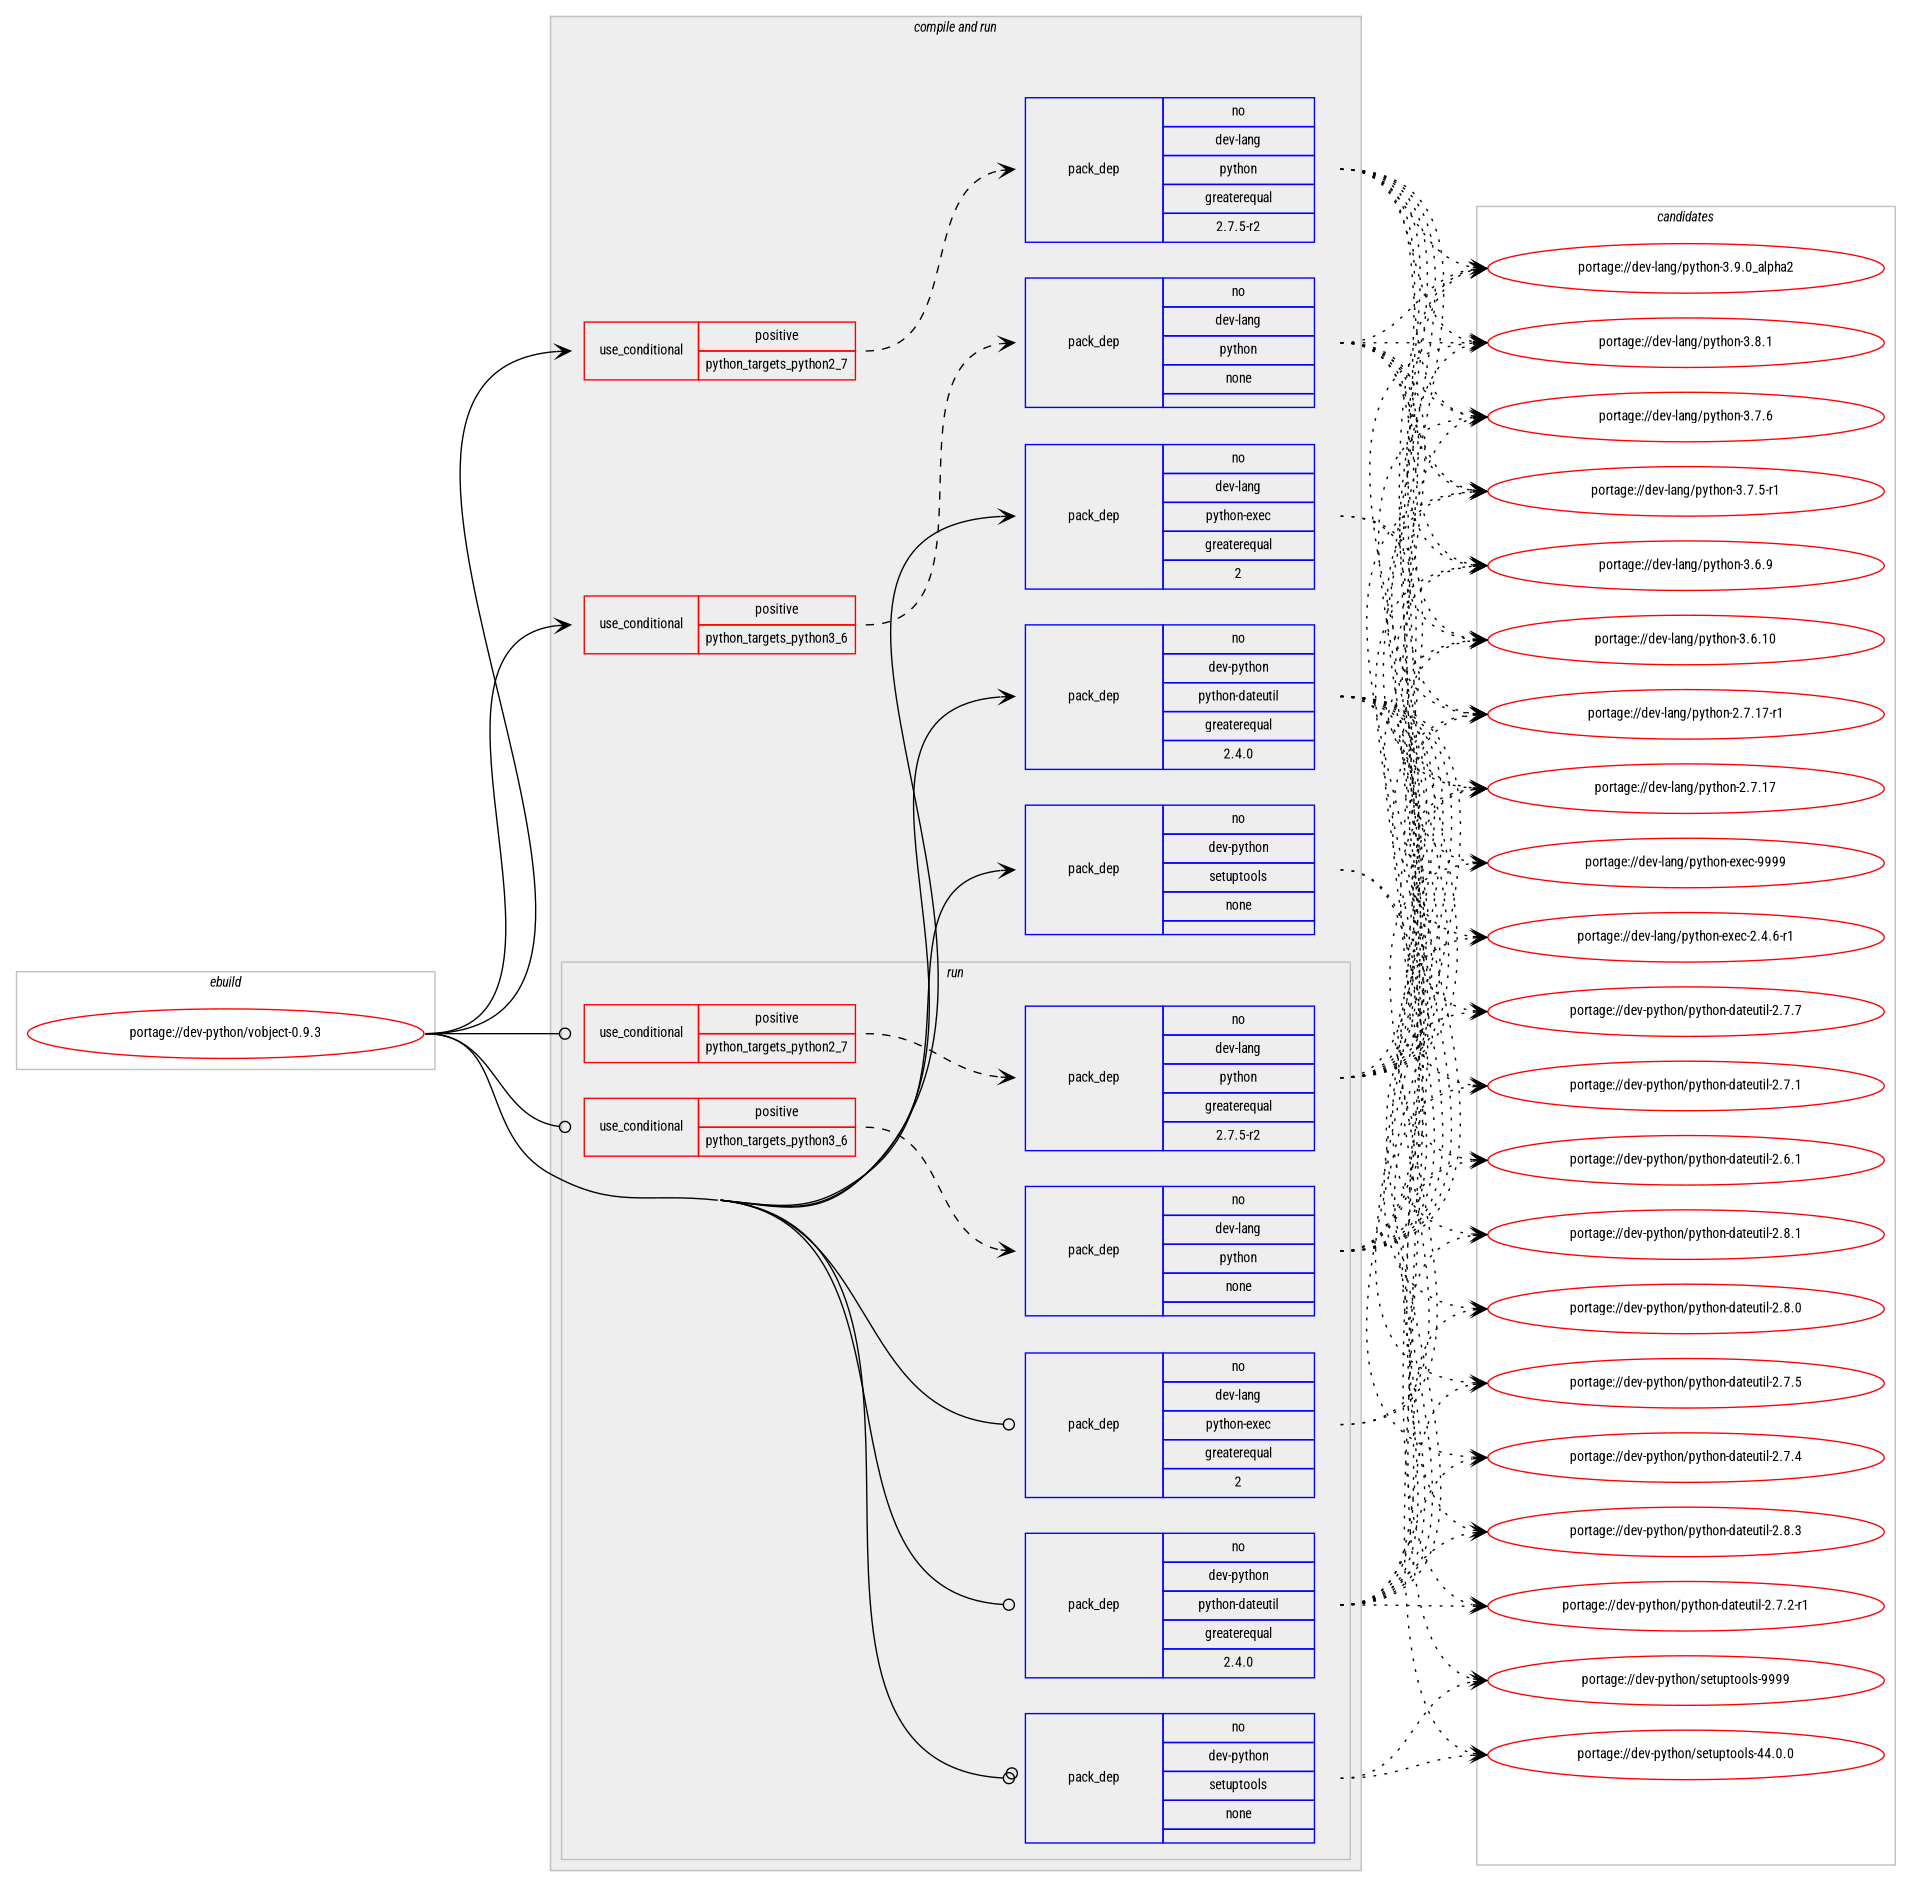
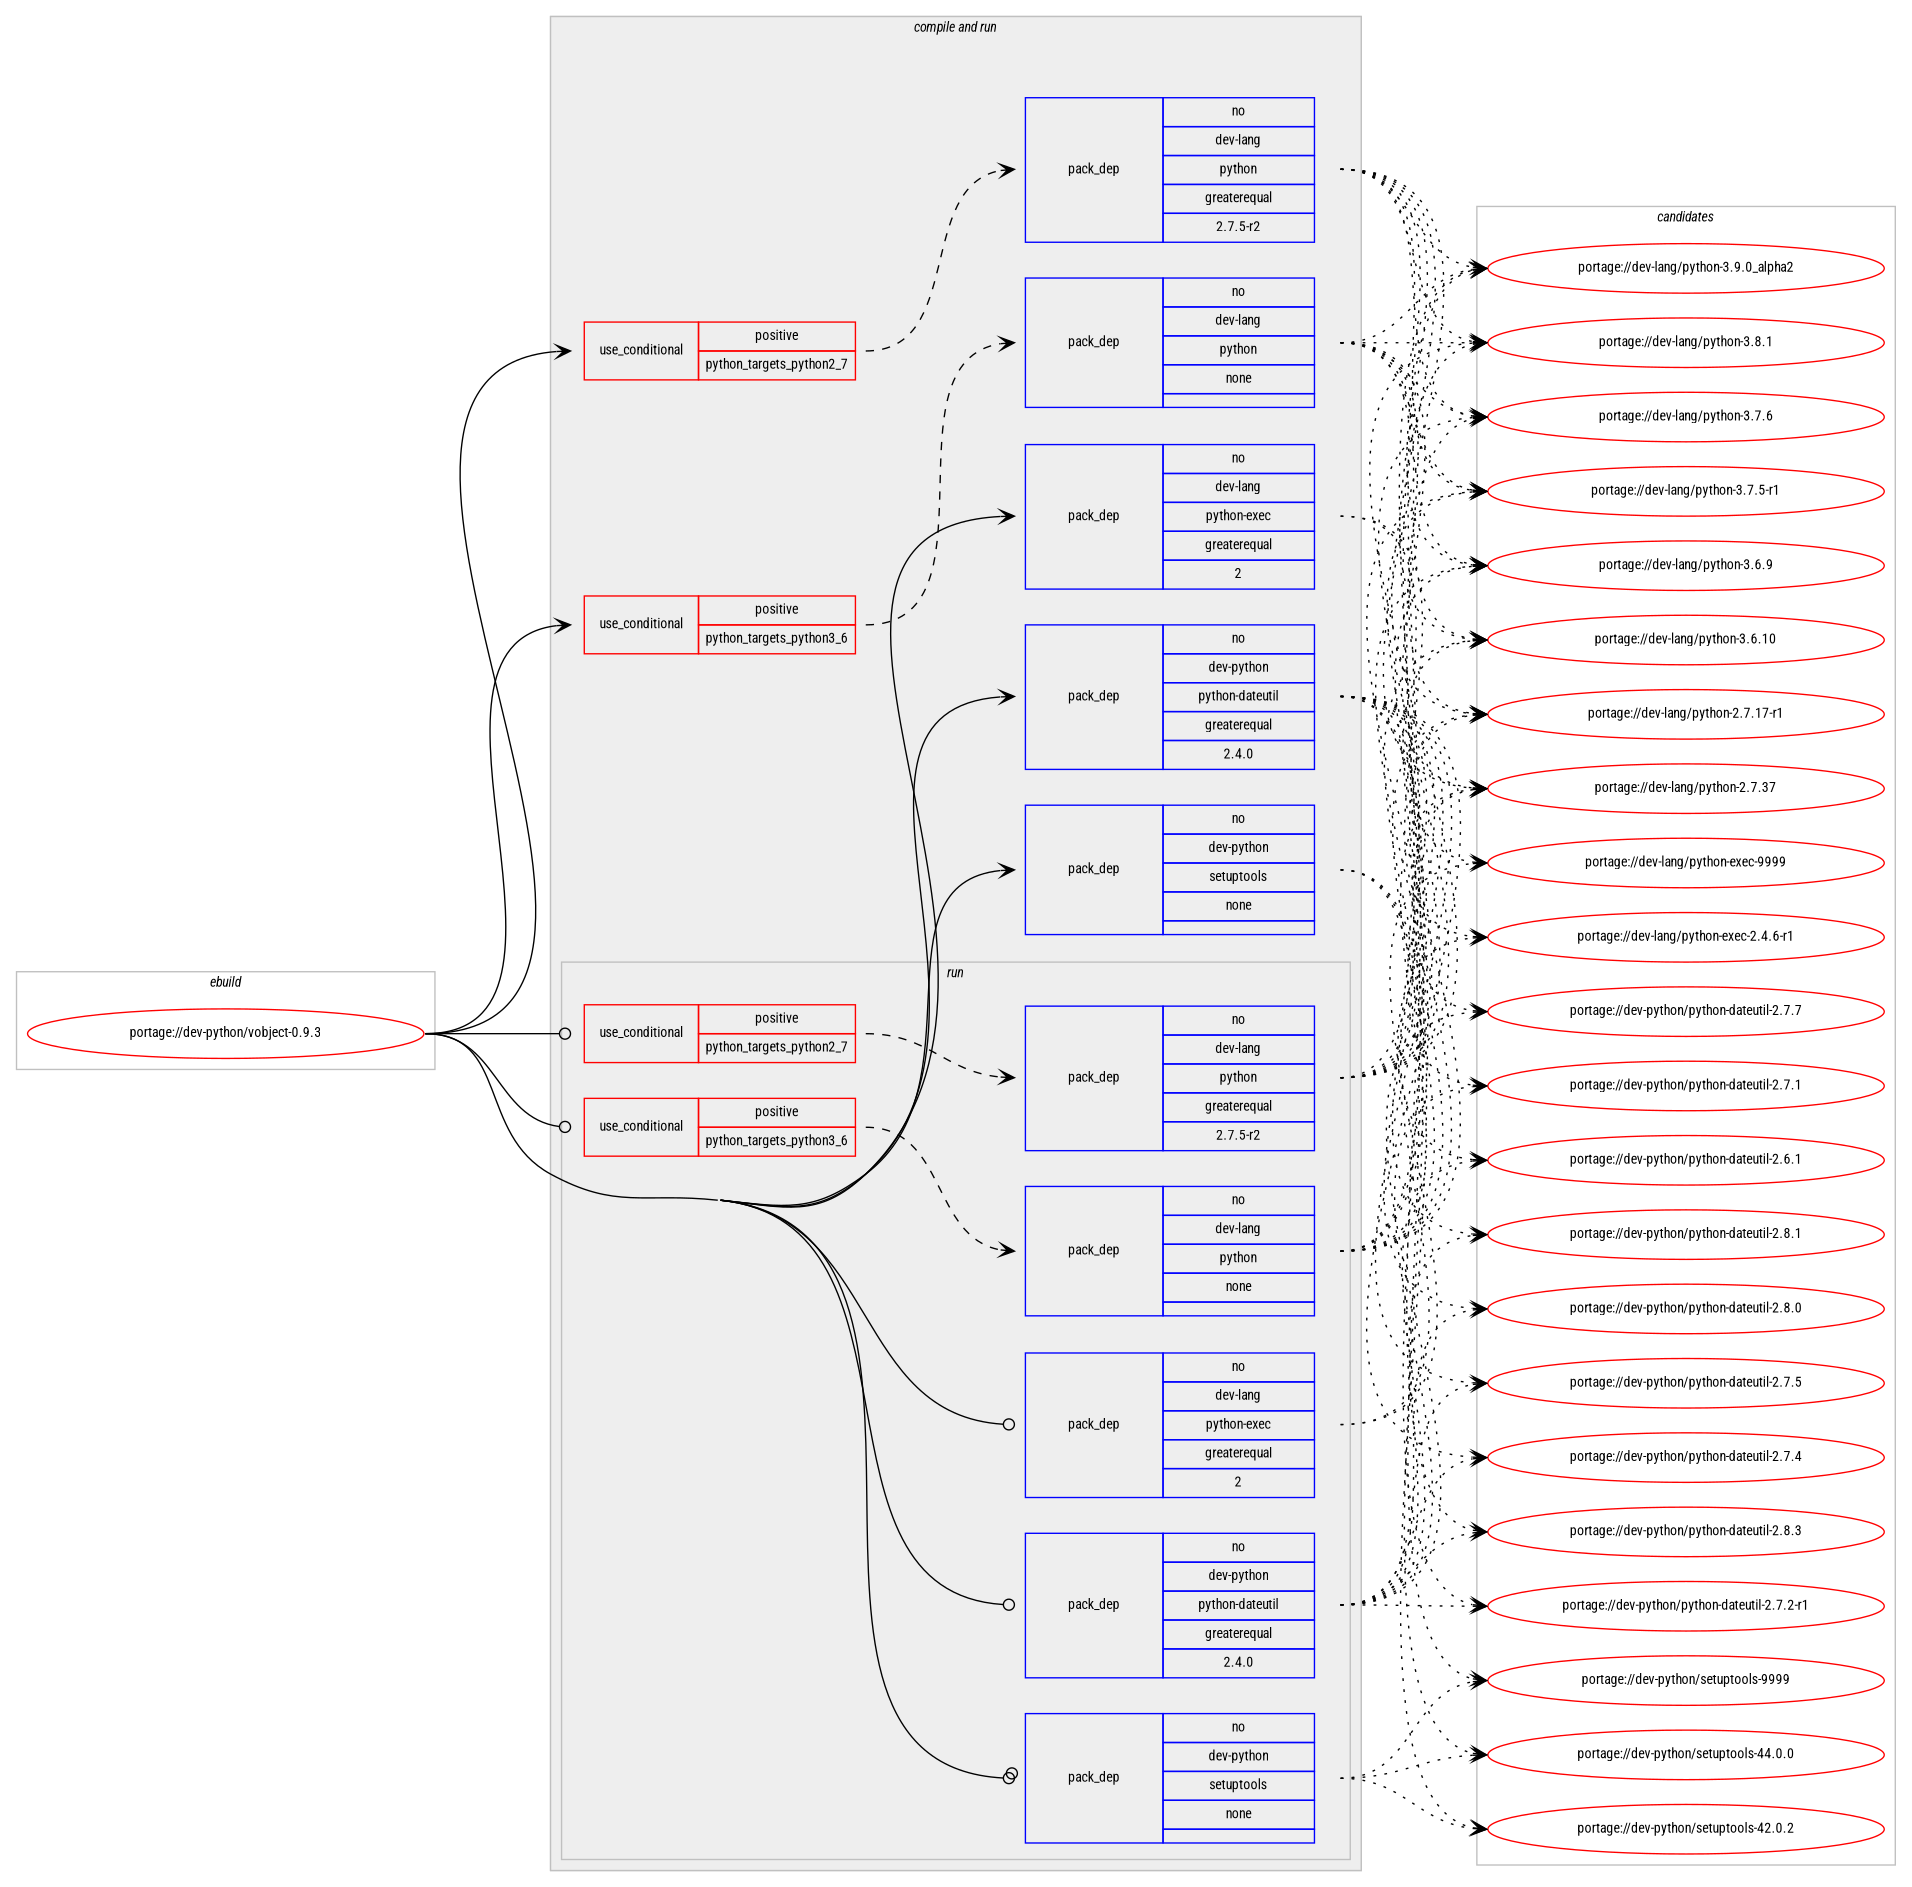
node "portage://dev-lang/python-2.7.17": label "portage://dev-lang/python-2.7.17" -> "portage://dev-lang/python-2.7.37"
node "portage://dev-python/setuptools-42.0.2": added
